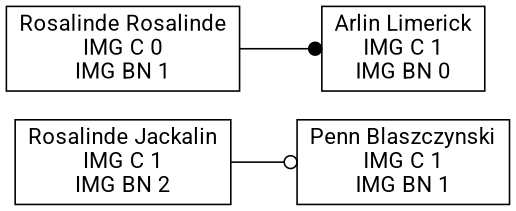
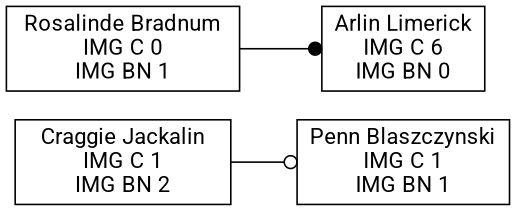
node "Rosalinde Rosalinde IMG C 0 IMG BN 1": label "Rosalinde Rosalinde IMG C 0 IMG BN 1" -> "Rosalinde Bradnum IMG C 0 IMG BN 1"
node "Arlin Limerick IMG C 1 IMG BN 0": label "Arlin Limerick IMG C 1 IMG BN 0" -> "Arlin Limerick IMG C 6 IMG BN 0"
node "Rosalinde Jackalin IMG C 1 IMG BN 2": label "Rosalinde Jackalin IMG C 1 IMG BN 2" -> "Craggie Jackalin IMG C 1 IMG BN 2"
